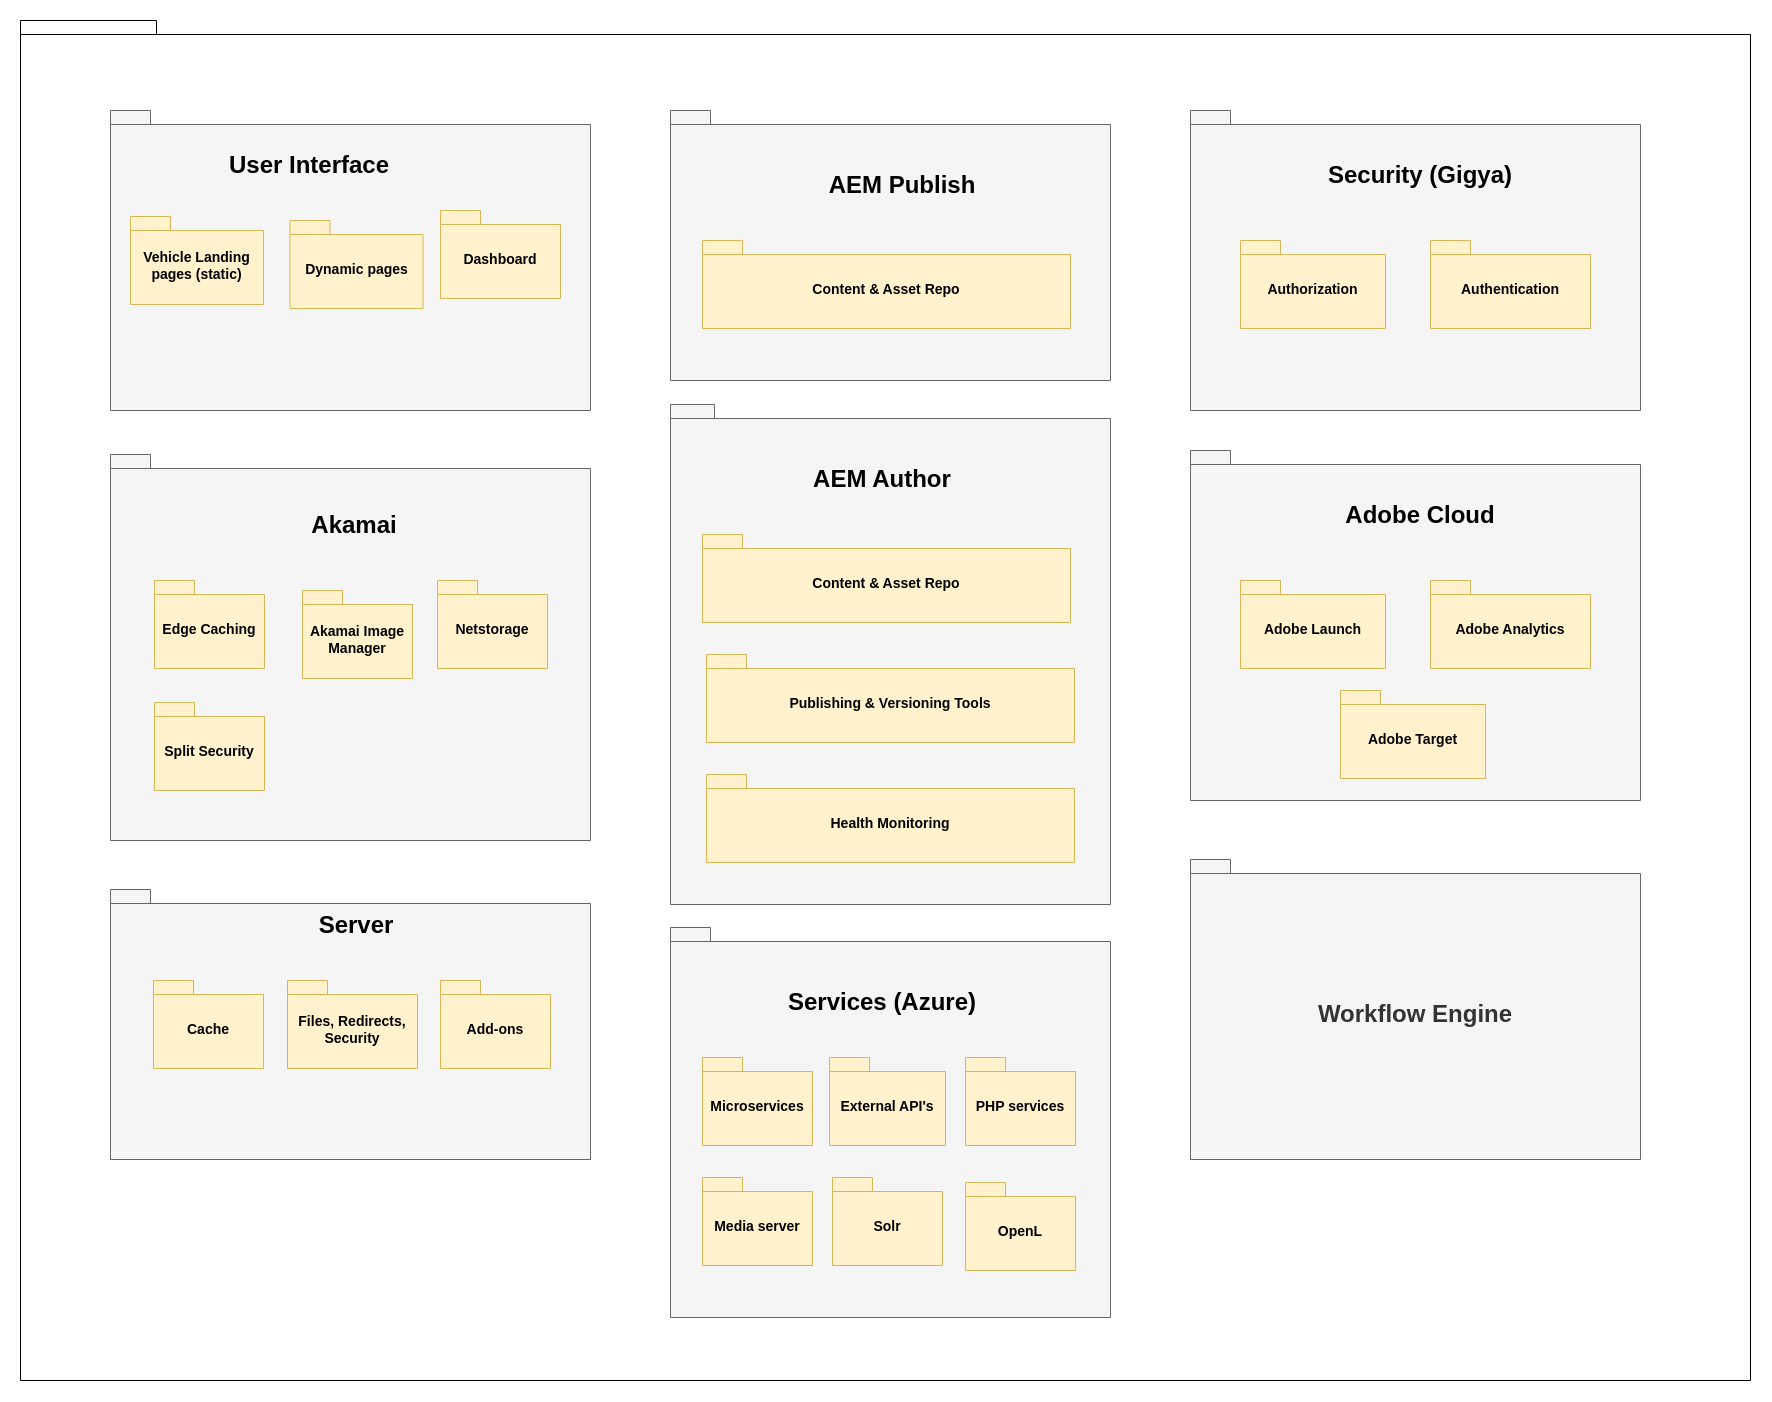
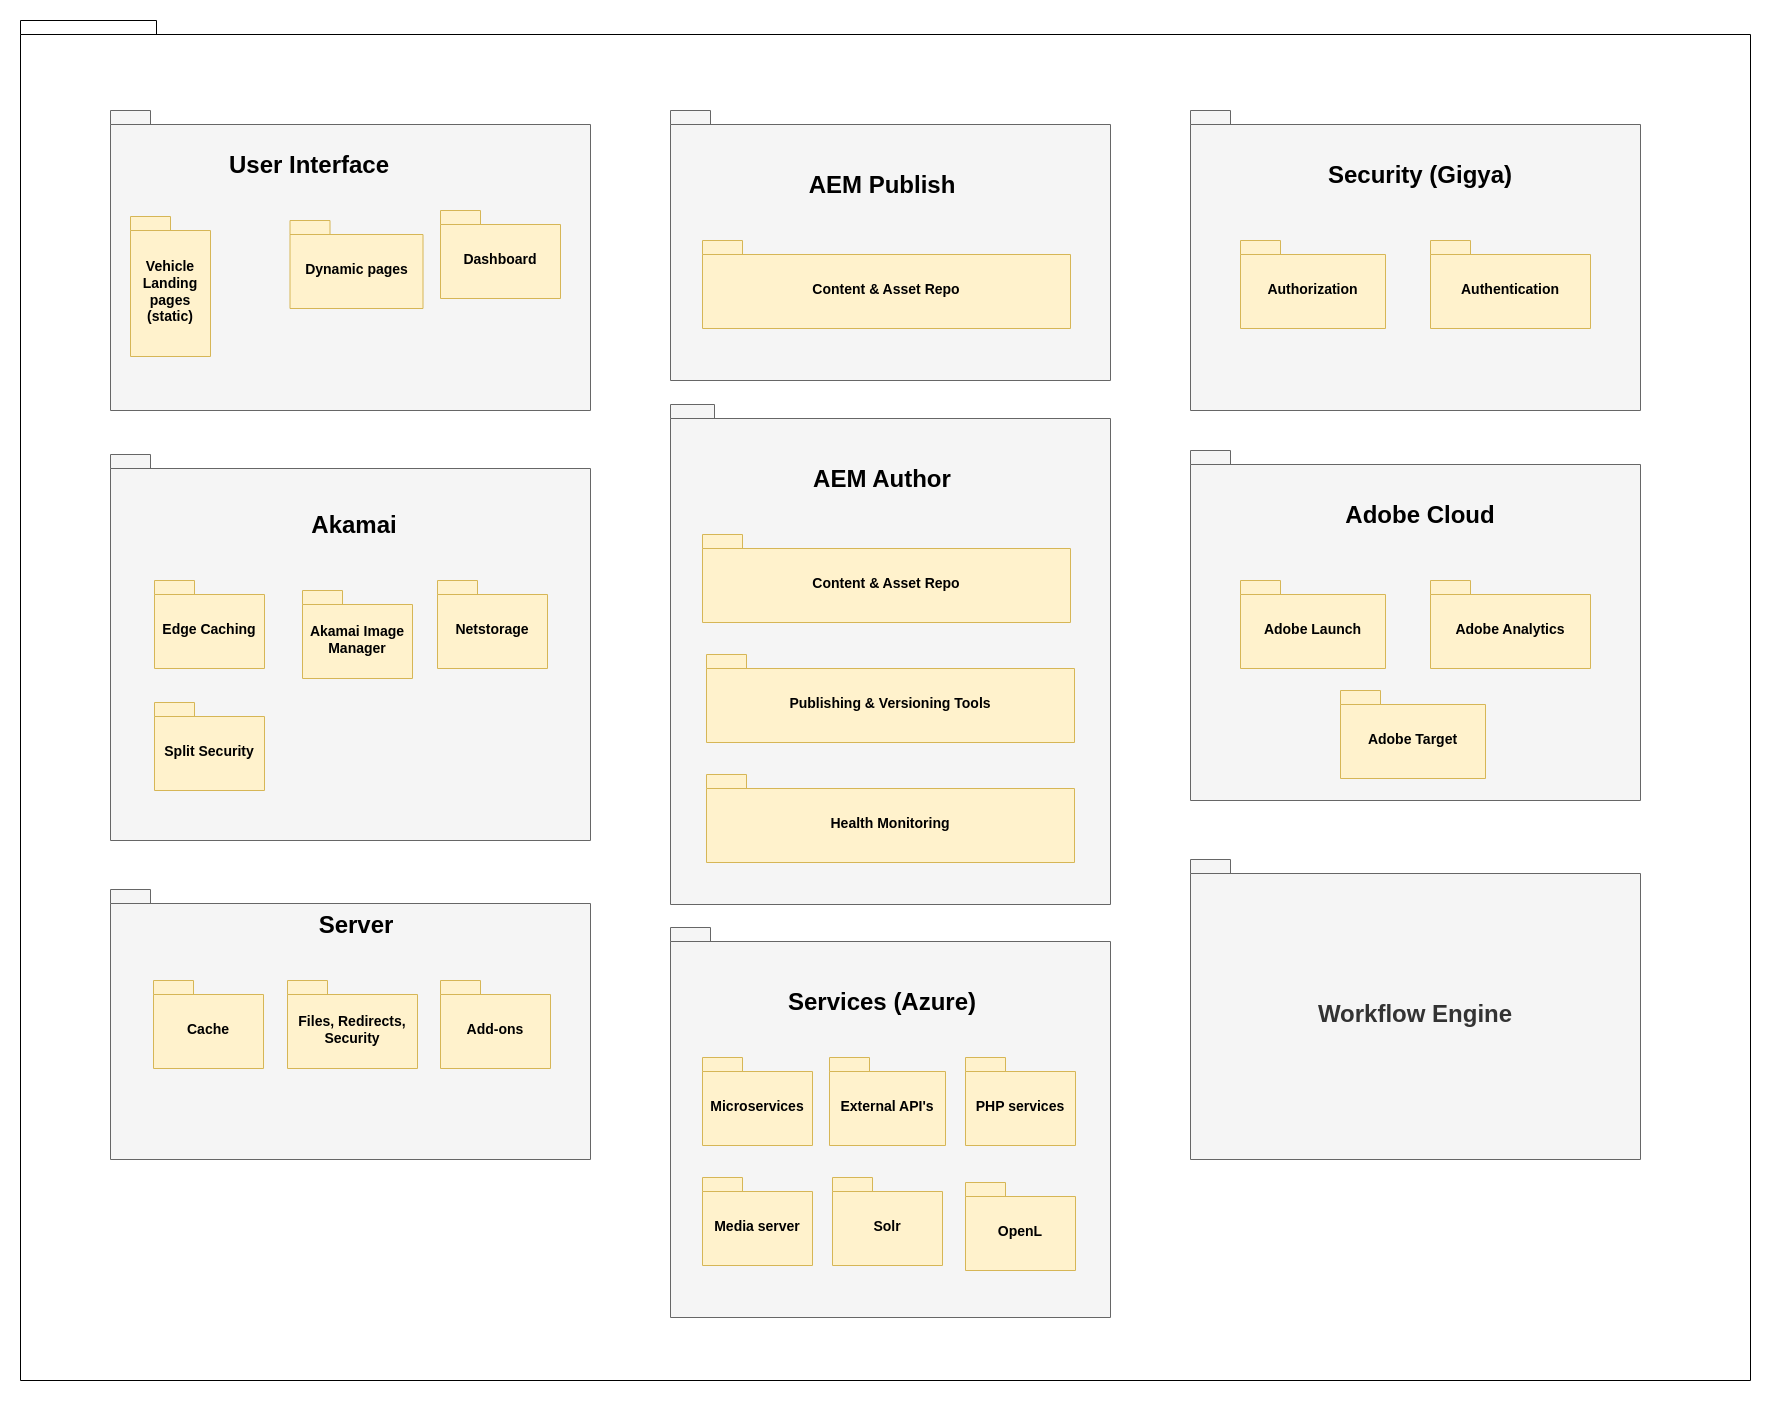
node "AEM Publish": moved (903, 186) -> (883, 186)
node "Vehicle Landing pages (static)": size 133x88 -> 80x140
